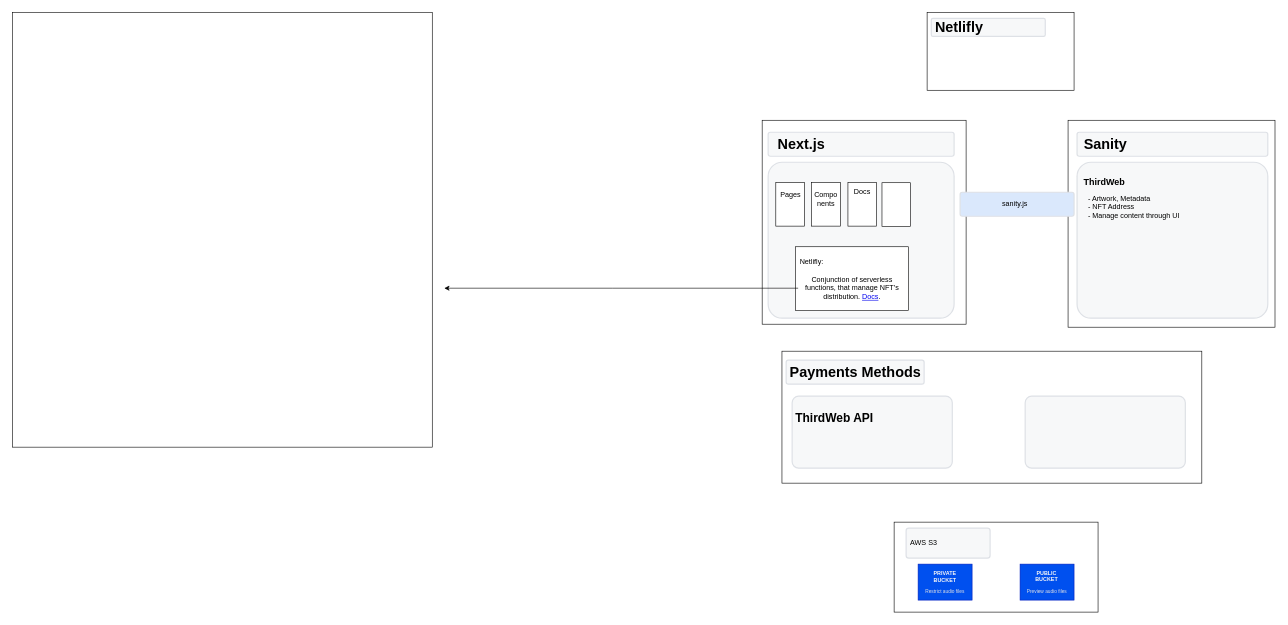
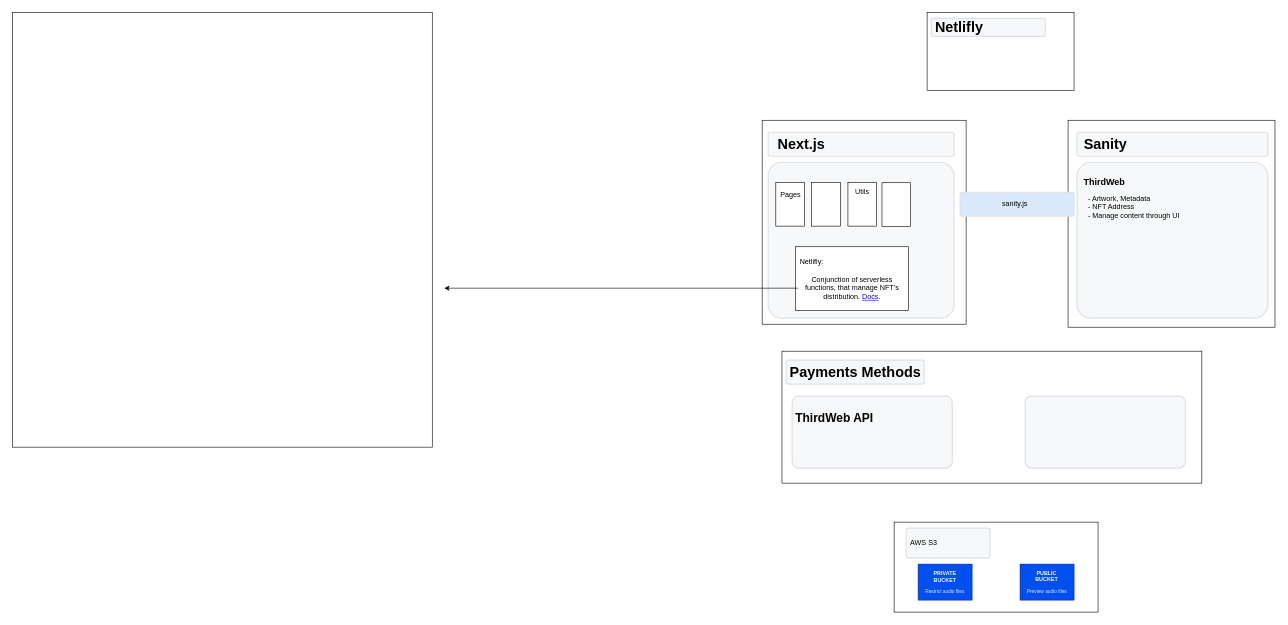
node "Docs": label "Docs" -> "Utils"
node "Compo nents": removed
